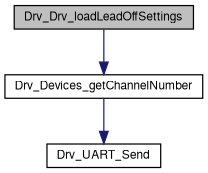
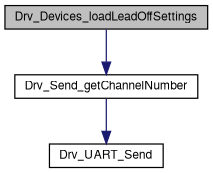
node "Drv_Drv_loadLeadOffSettings": label "Drv_Drv_loadLeadOffSettings" -> "Drv_Devices_loadLeadOffSettings"
node "Drv_Devices_getChannelNumber": label "Drv_Devices_getChannelNumber" -> "Drv_Send_getChannelNumber"
